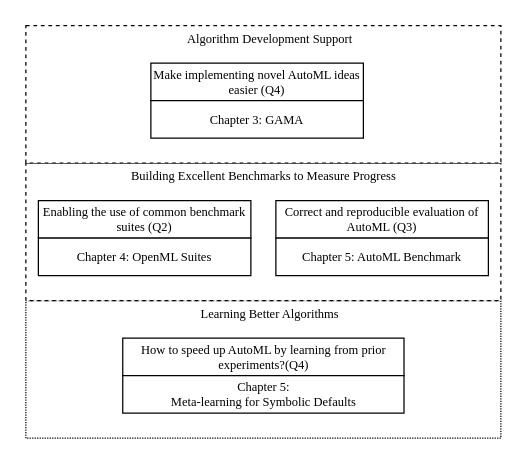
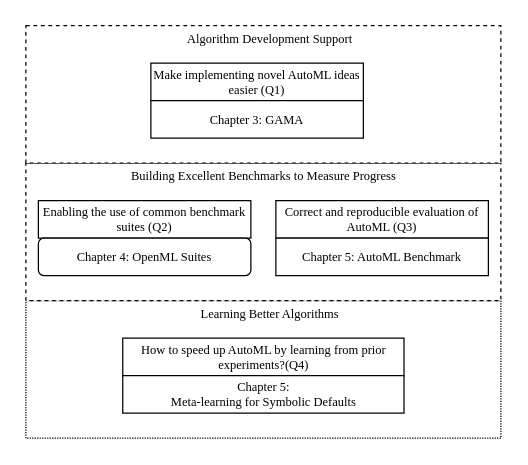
node "Make implementing novel AutoML ideas easier (Q4)": label "Make implementing novel AutoML ideas easier (Q4)" -> "Make implementing novel AutoML ideas easier (Q1)"
node "Chapter 4: OpenML Suites": shape rectangle -> rounded rectangle
